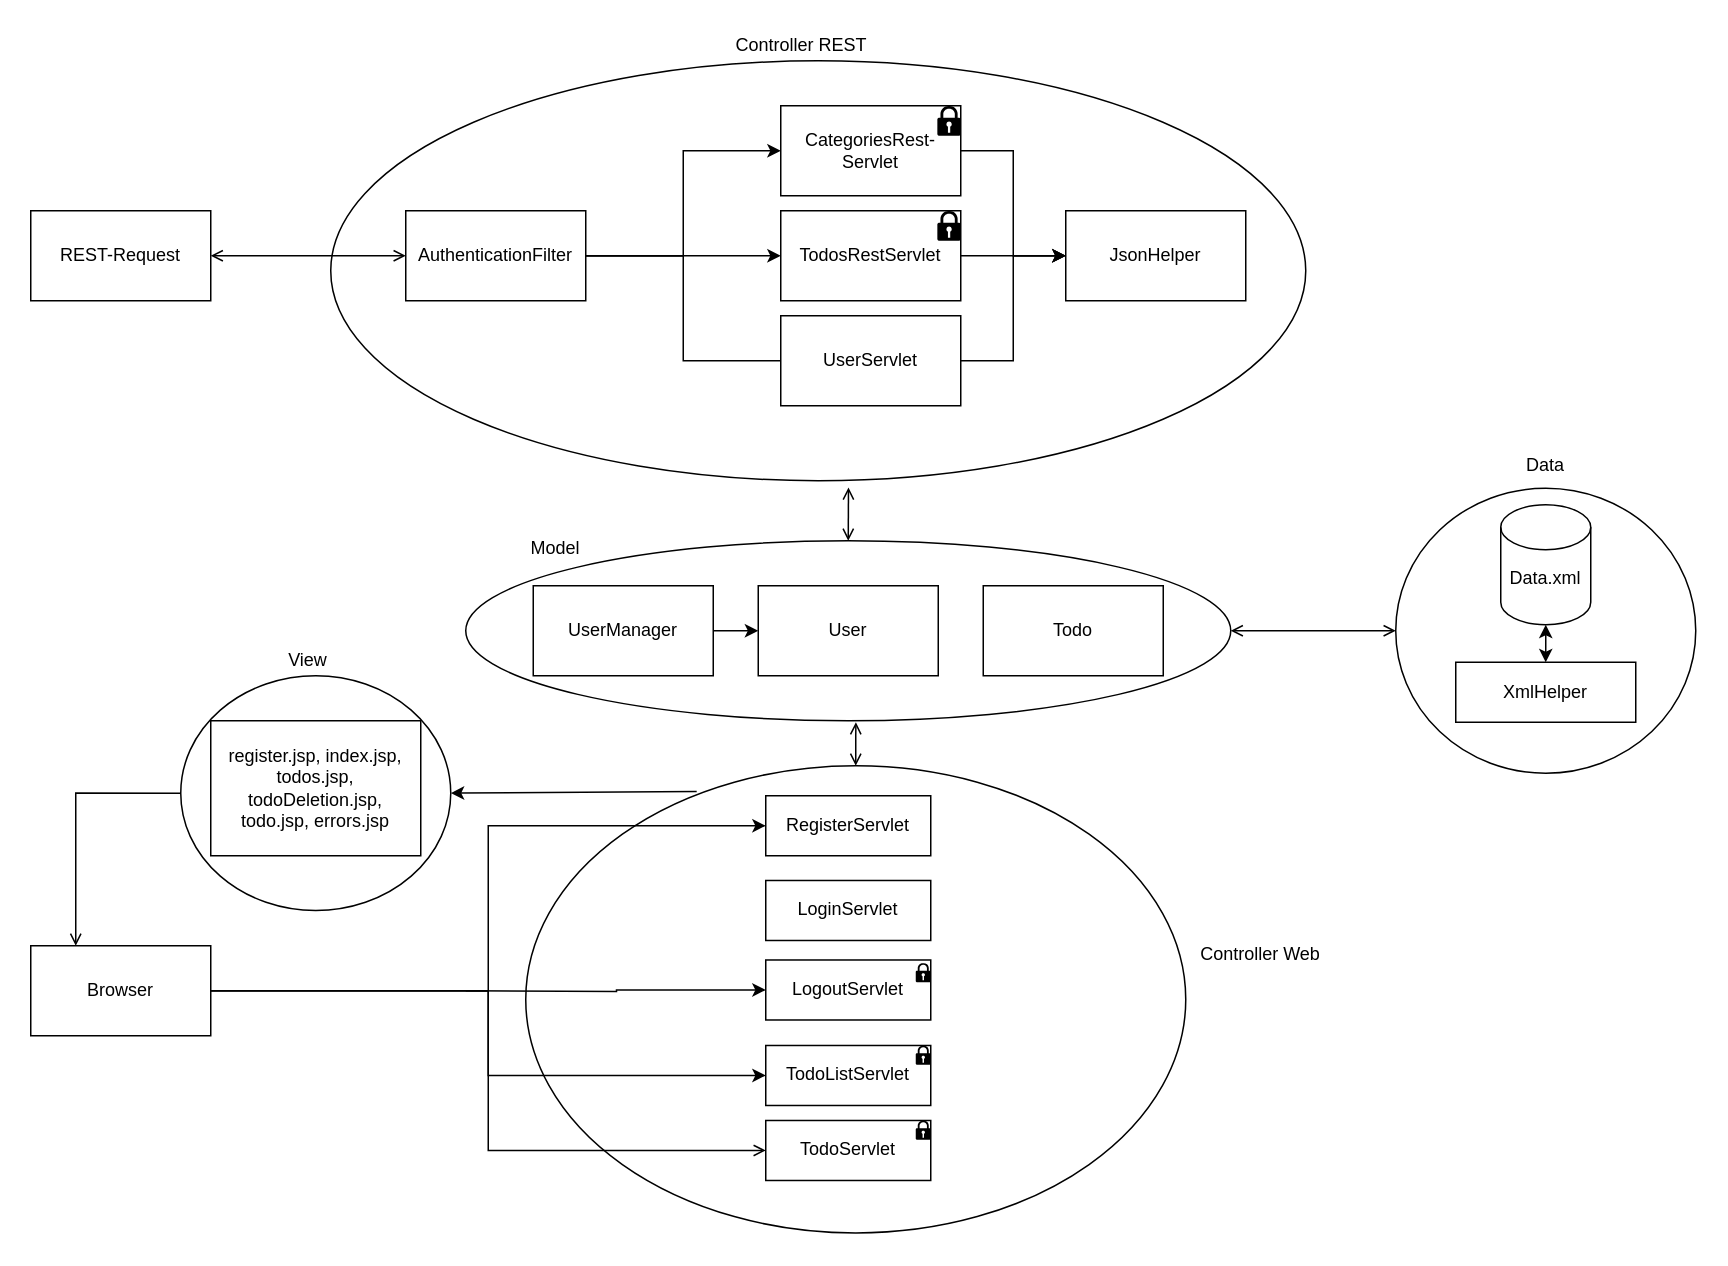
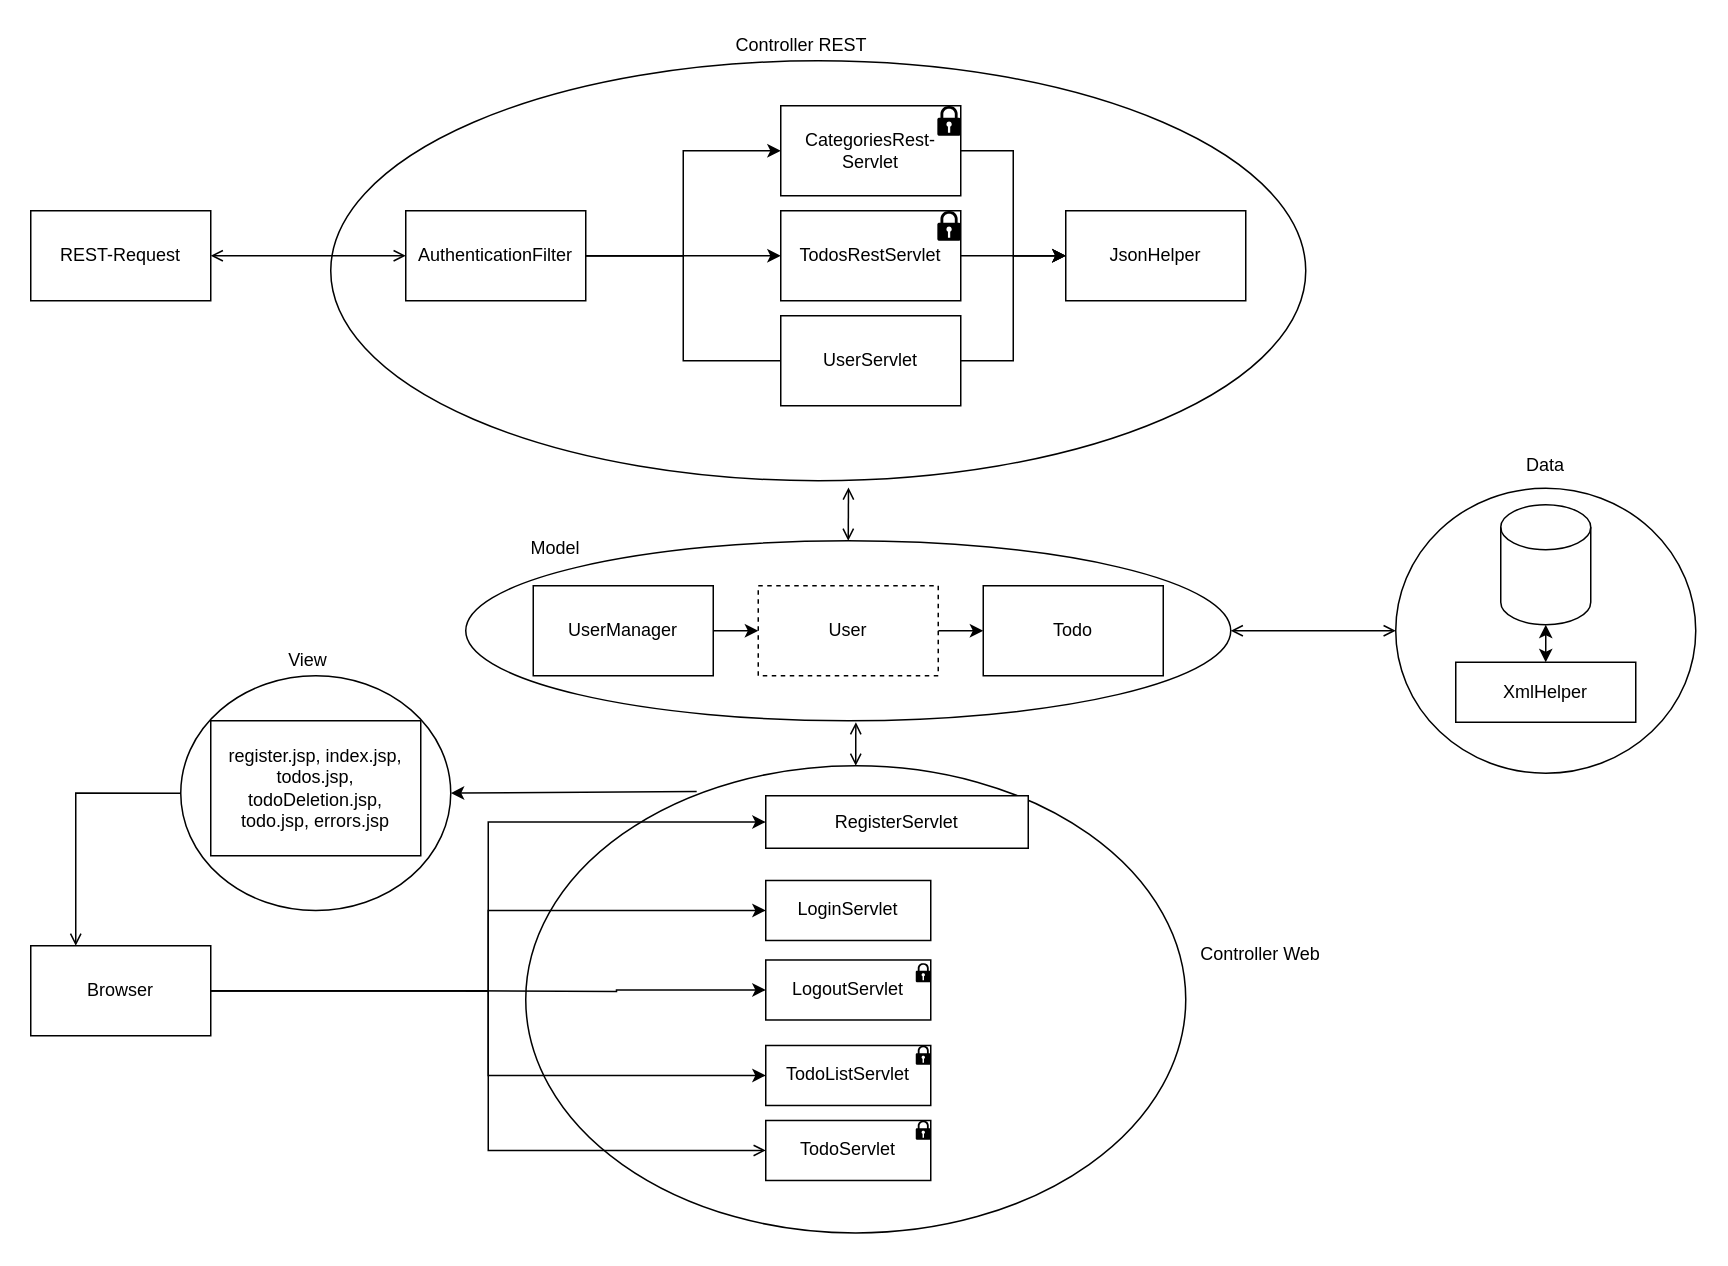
node "Data.xml": removed
node "User": style solid -> dashed
edge "User" -> "Todo": added
node "RegisterServlet": size 165x60 -> 263x53
edge "Browser" -> "LoginServlet": added
